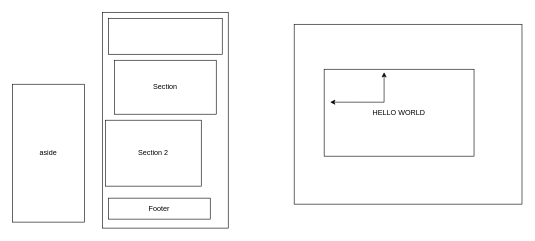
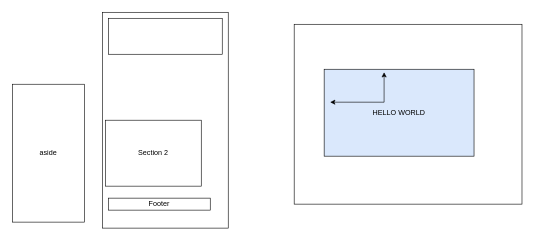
node "Section": removed
node "HELLO WORLD": fillcolor #ffffff -> #dae8fc
node "Footer": size 102x21 -> 102x12
